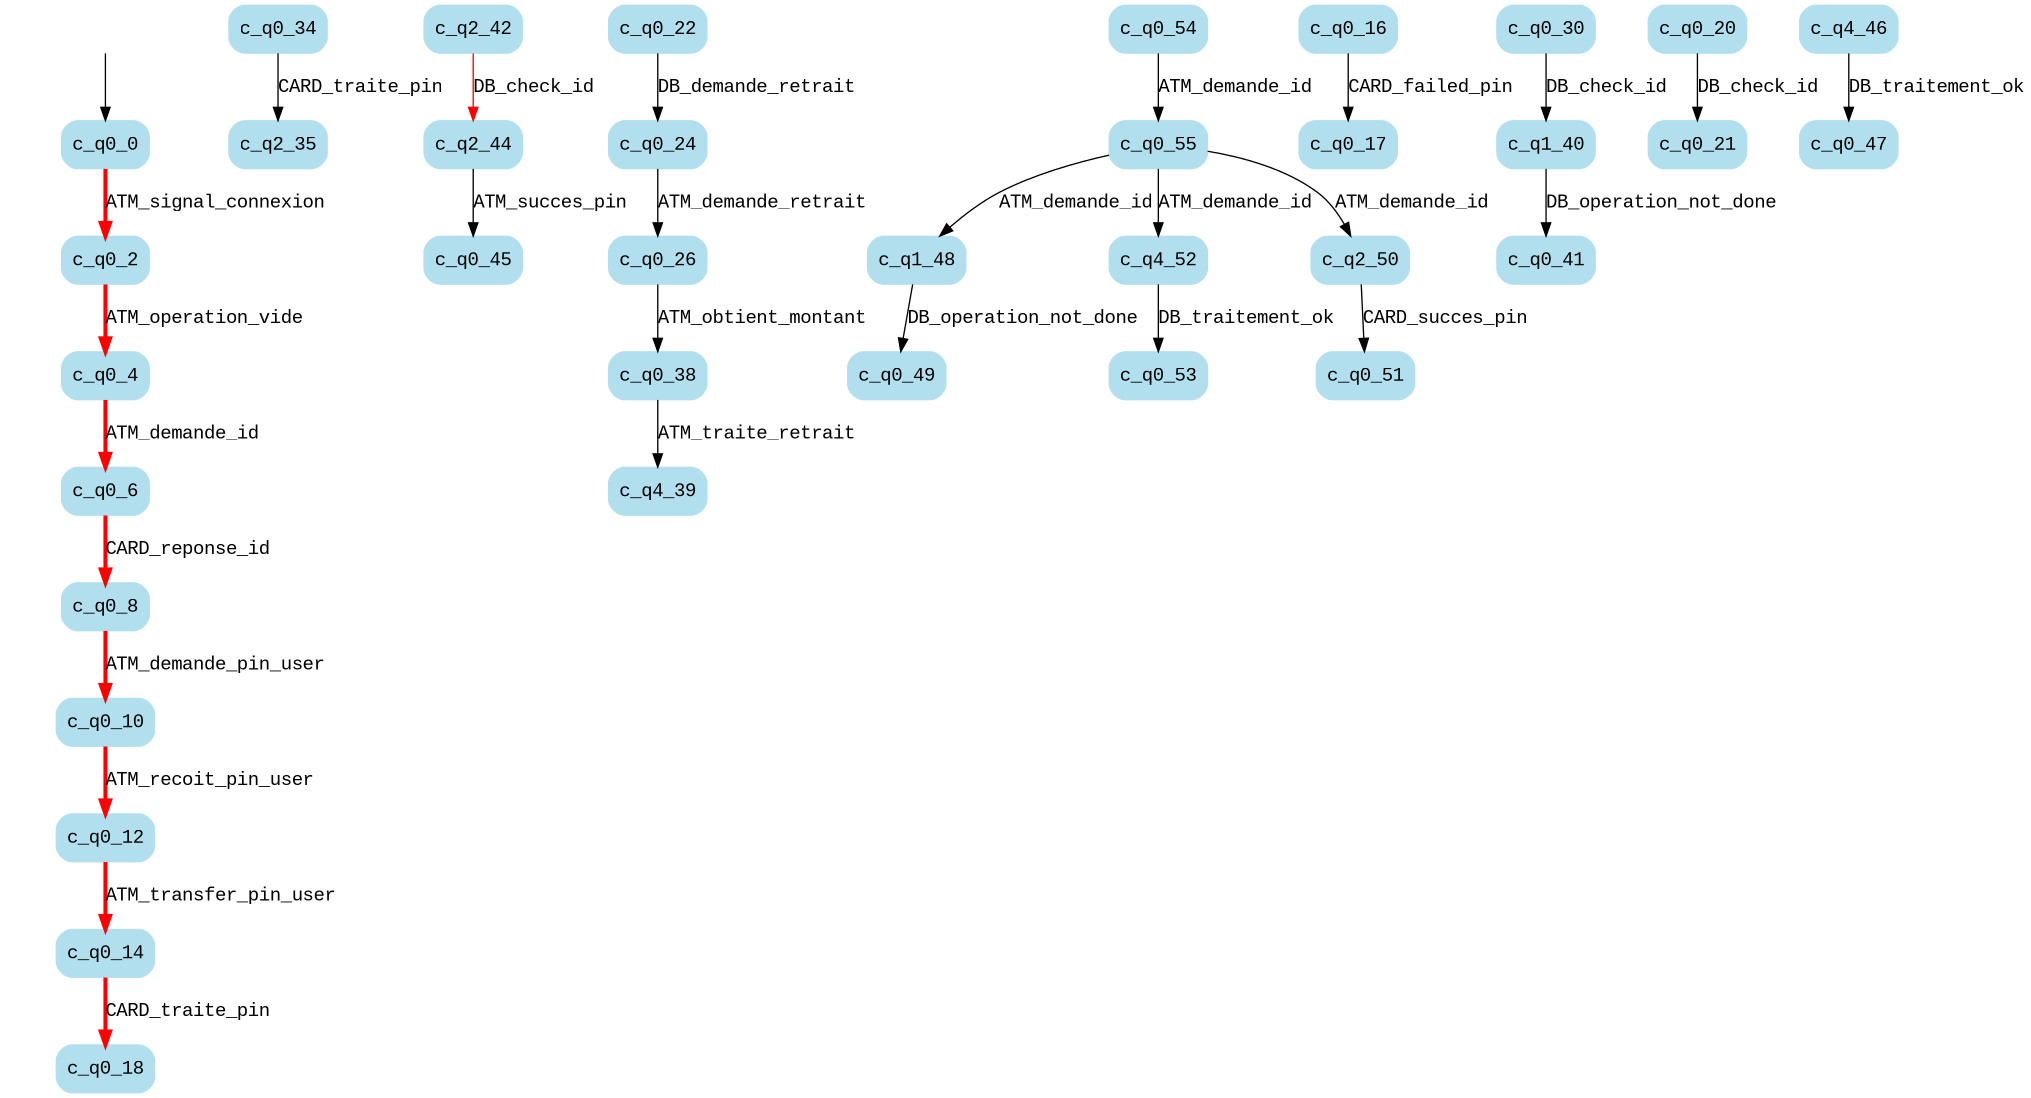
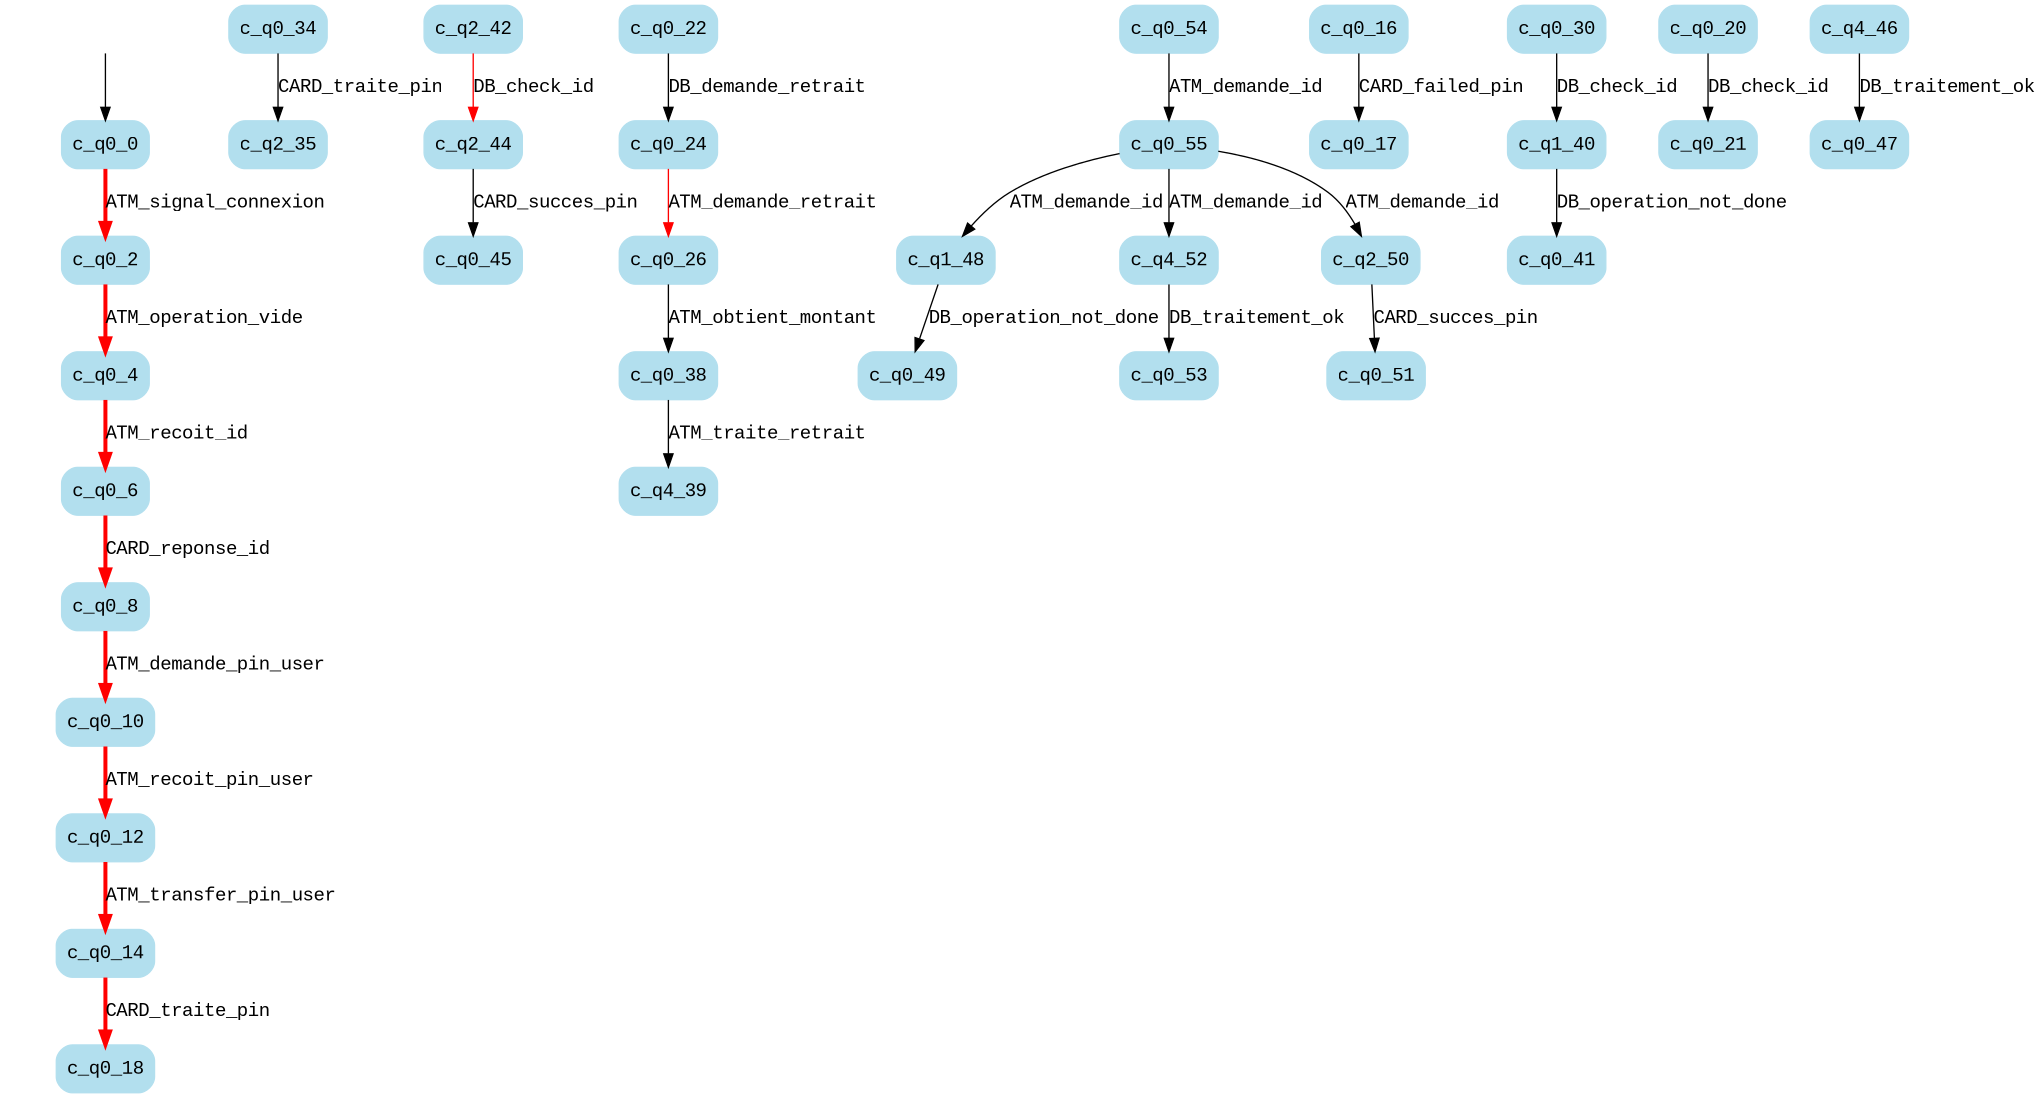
edge "c_q0_24" -> "c_q0_26": color black -> red
edge "c_q2_44" -> "c_q0_45": label "ATM_succes_pin" -> "CARD_succes_pin"
edge "c_q0_4" -> "c_q0_6": label "ATM_demande_id" -> "ATM_recoit_id"
